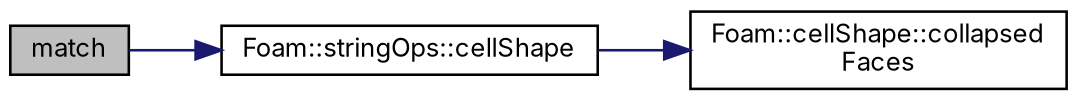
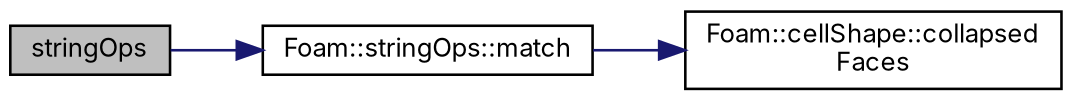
node "match": label "match" -> "stringOps"
node "Foam::stringOps::cellShape": label "Foam::stringOps::cellShape" -> "Foam::stringOps::match"
